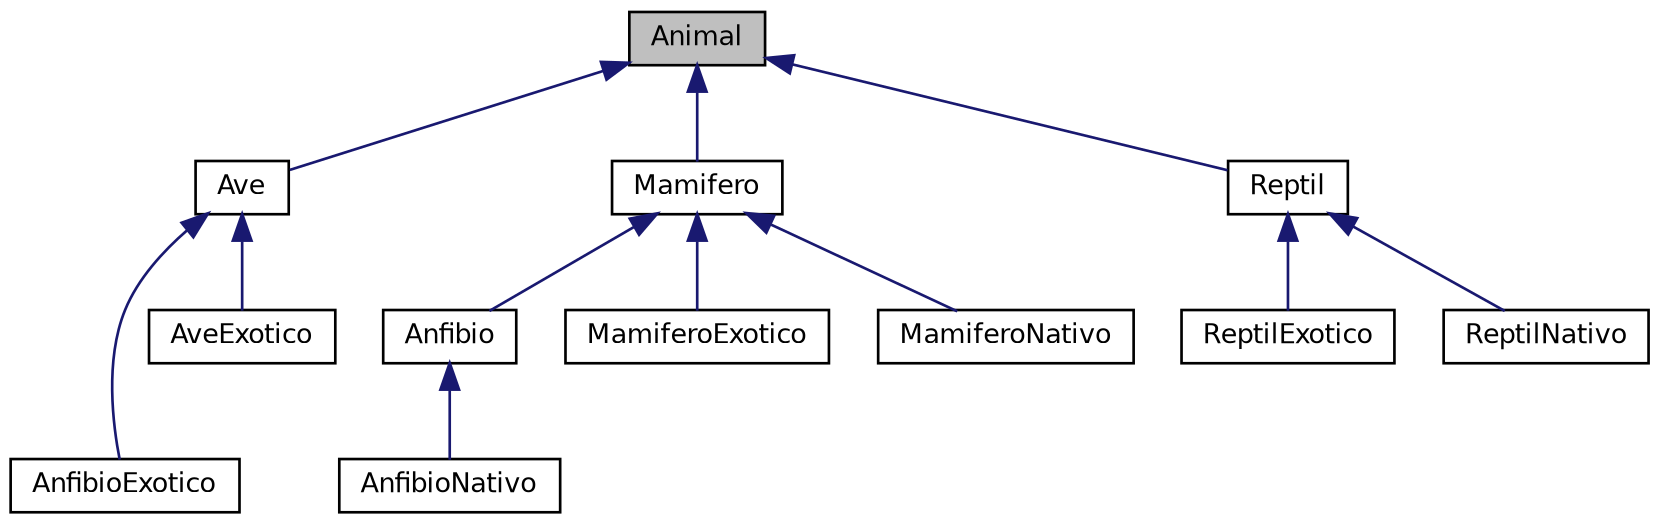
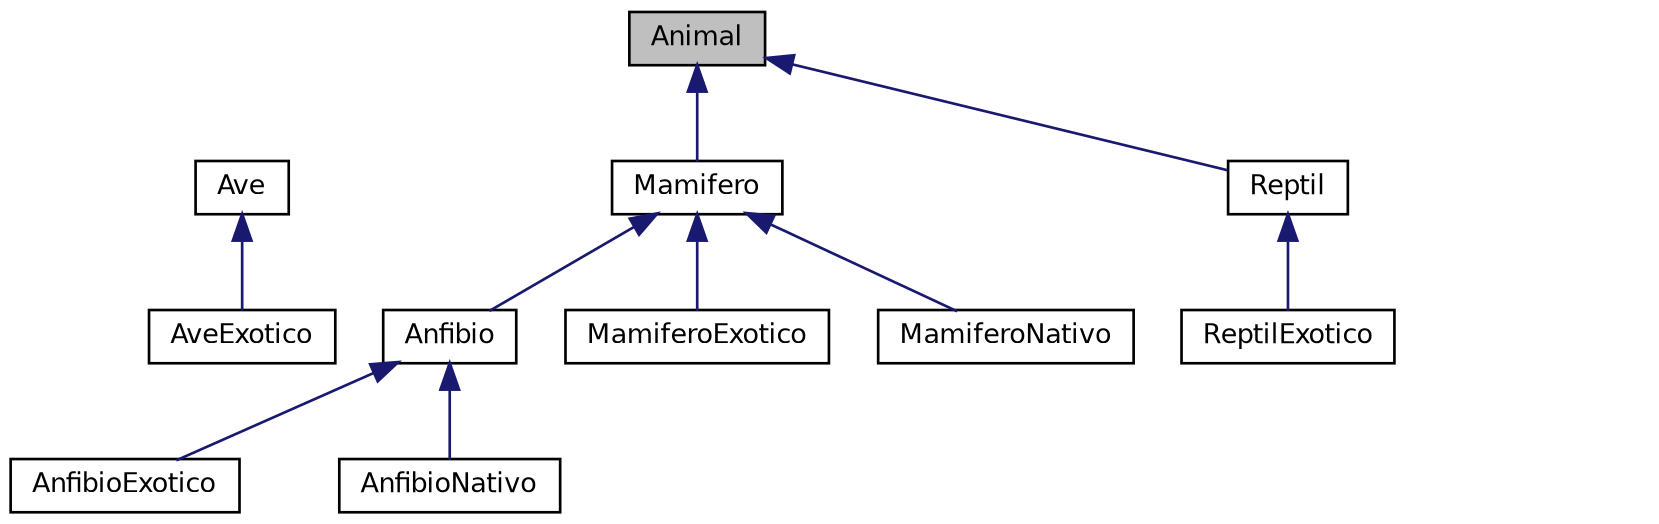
edge "Ave" -> "Animal": removed
edge "AnfibioExotico" -> "Ave": now "AnfibioExotico" -> "Anfibio"
node "ReptilNativo": removed
